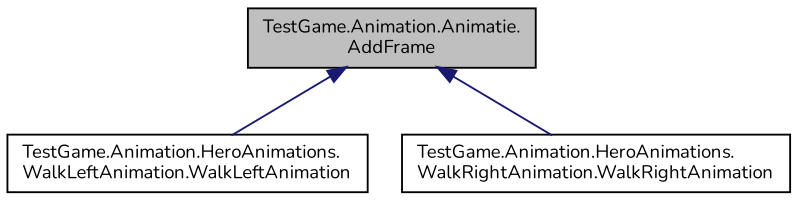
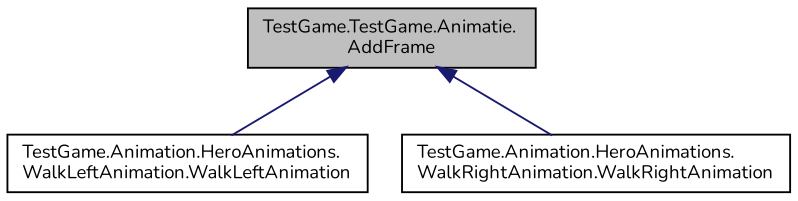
node "TestGame.Animation.Animatie. AddFrame": label "TestGame.Animation.Animatie. AddFrame" -> "TestGame.TestGame.Animatie. AddFrame"
